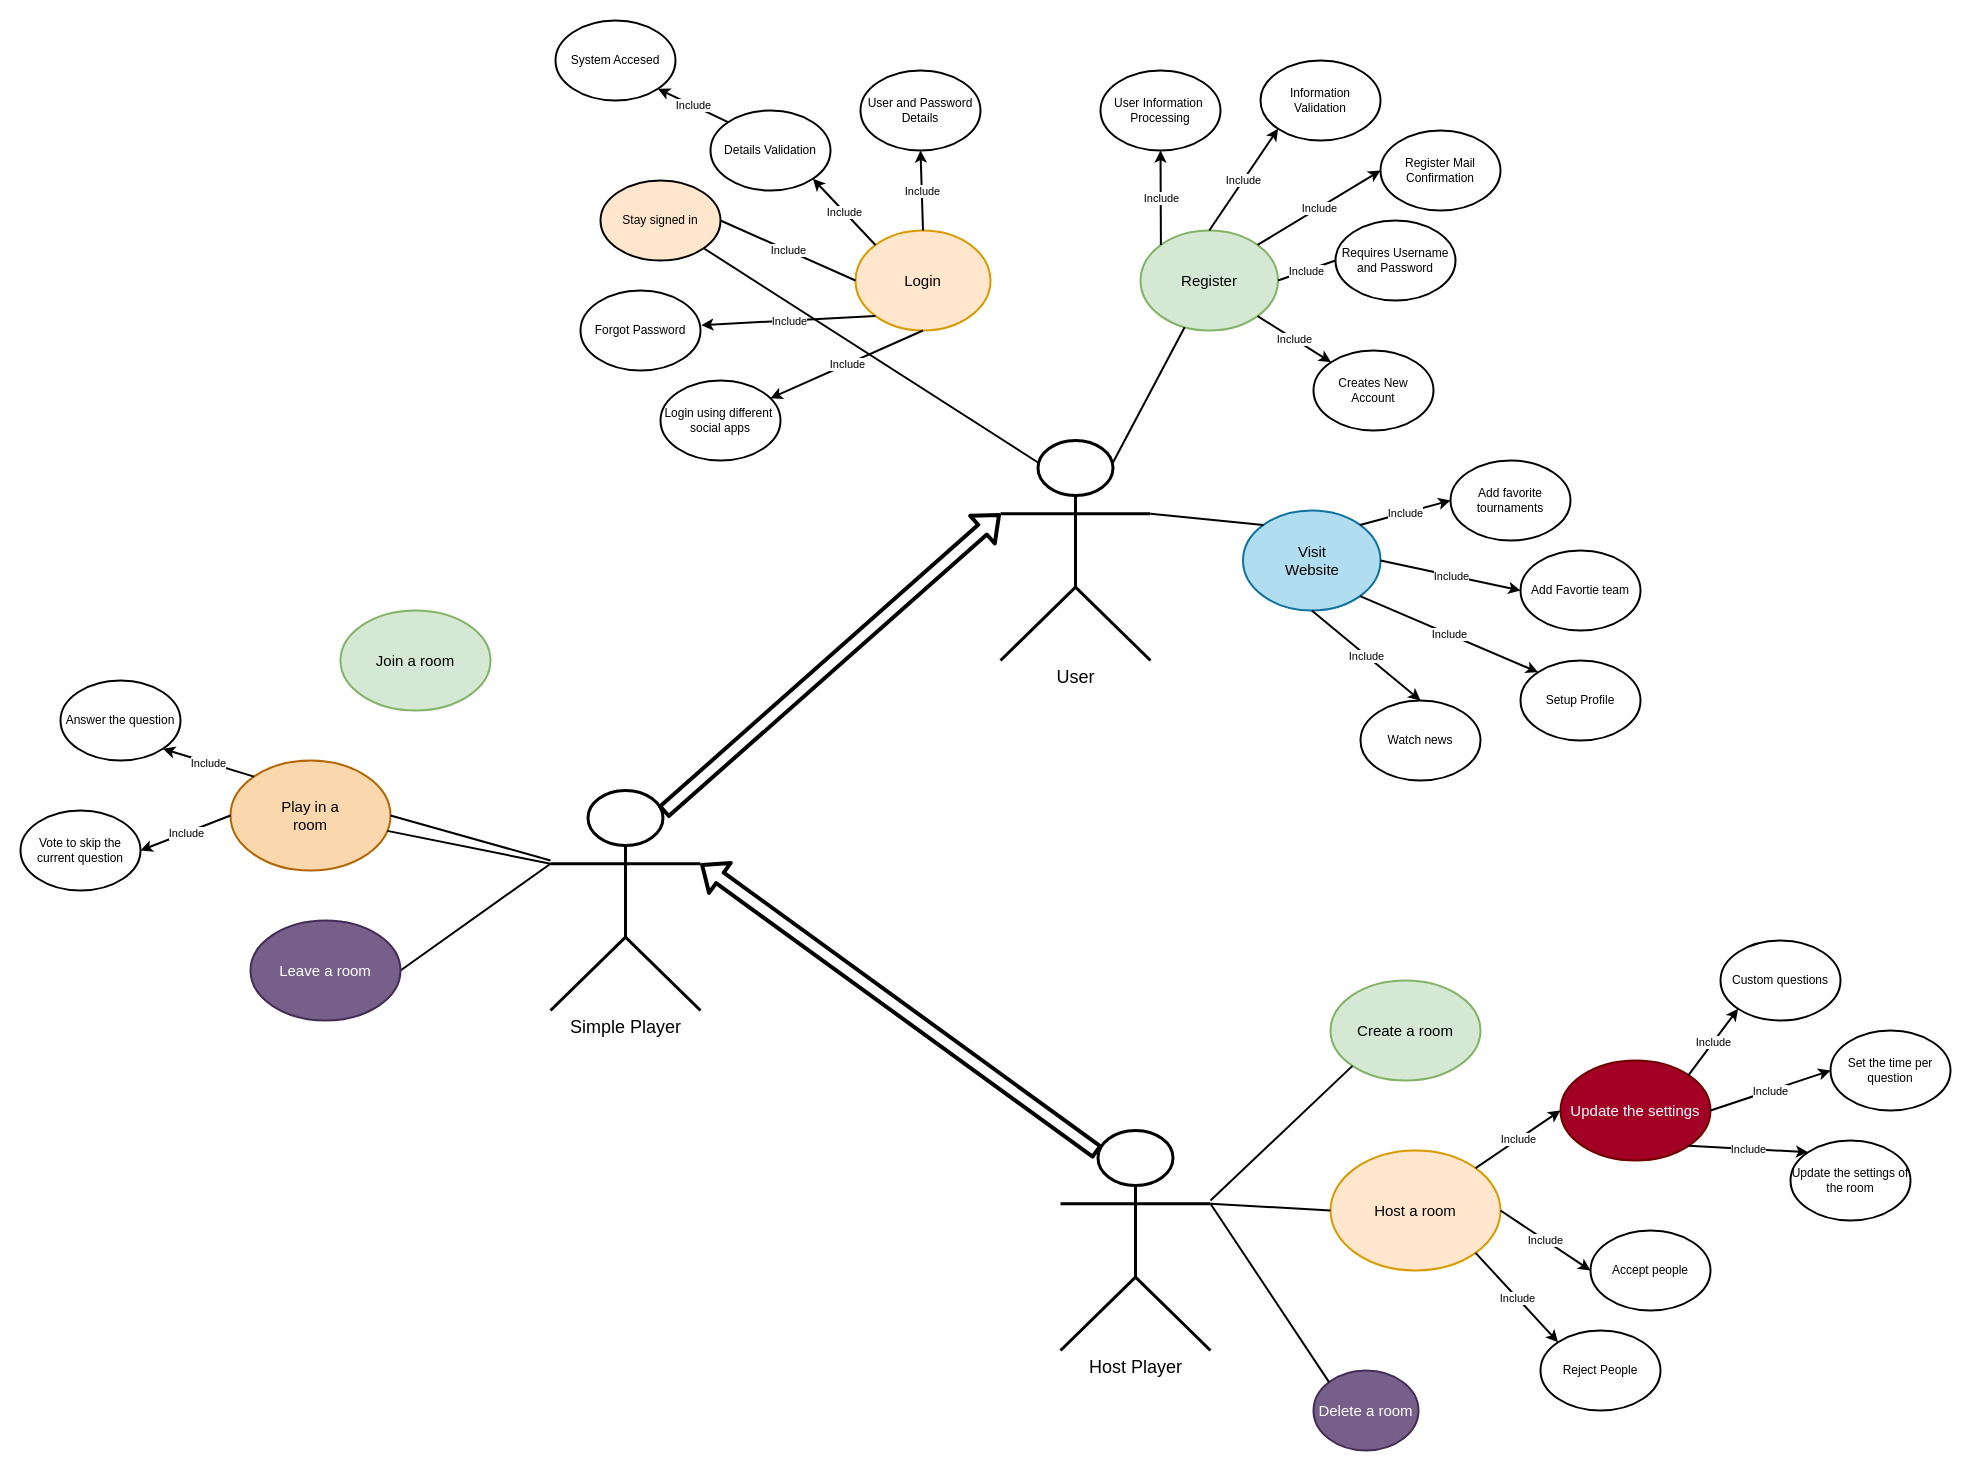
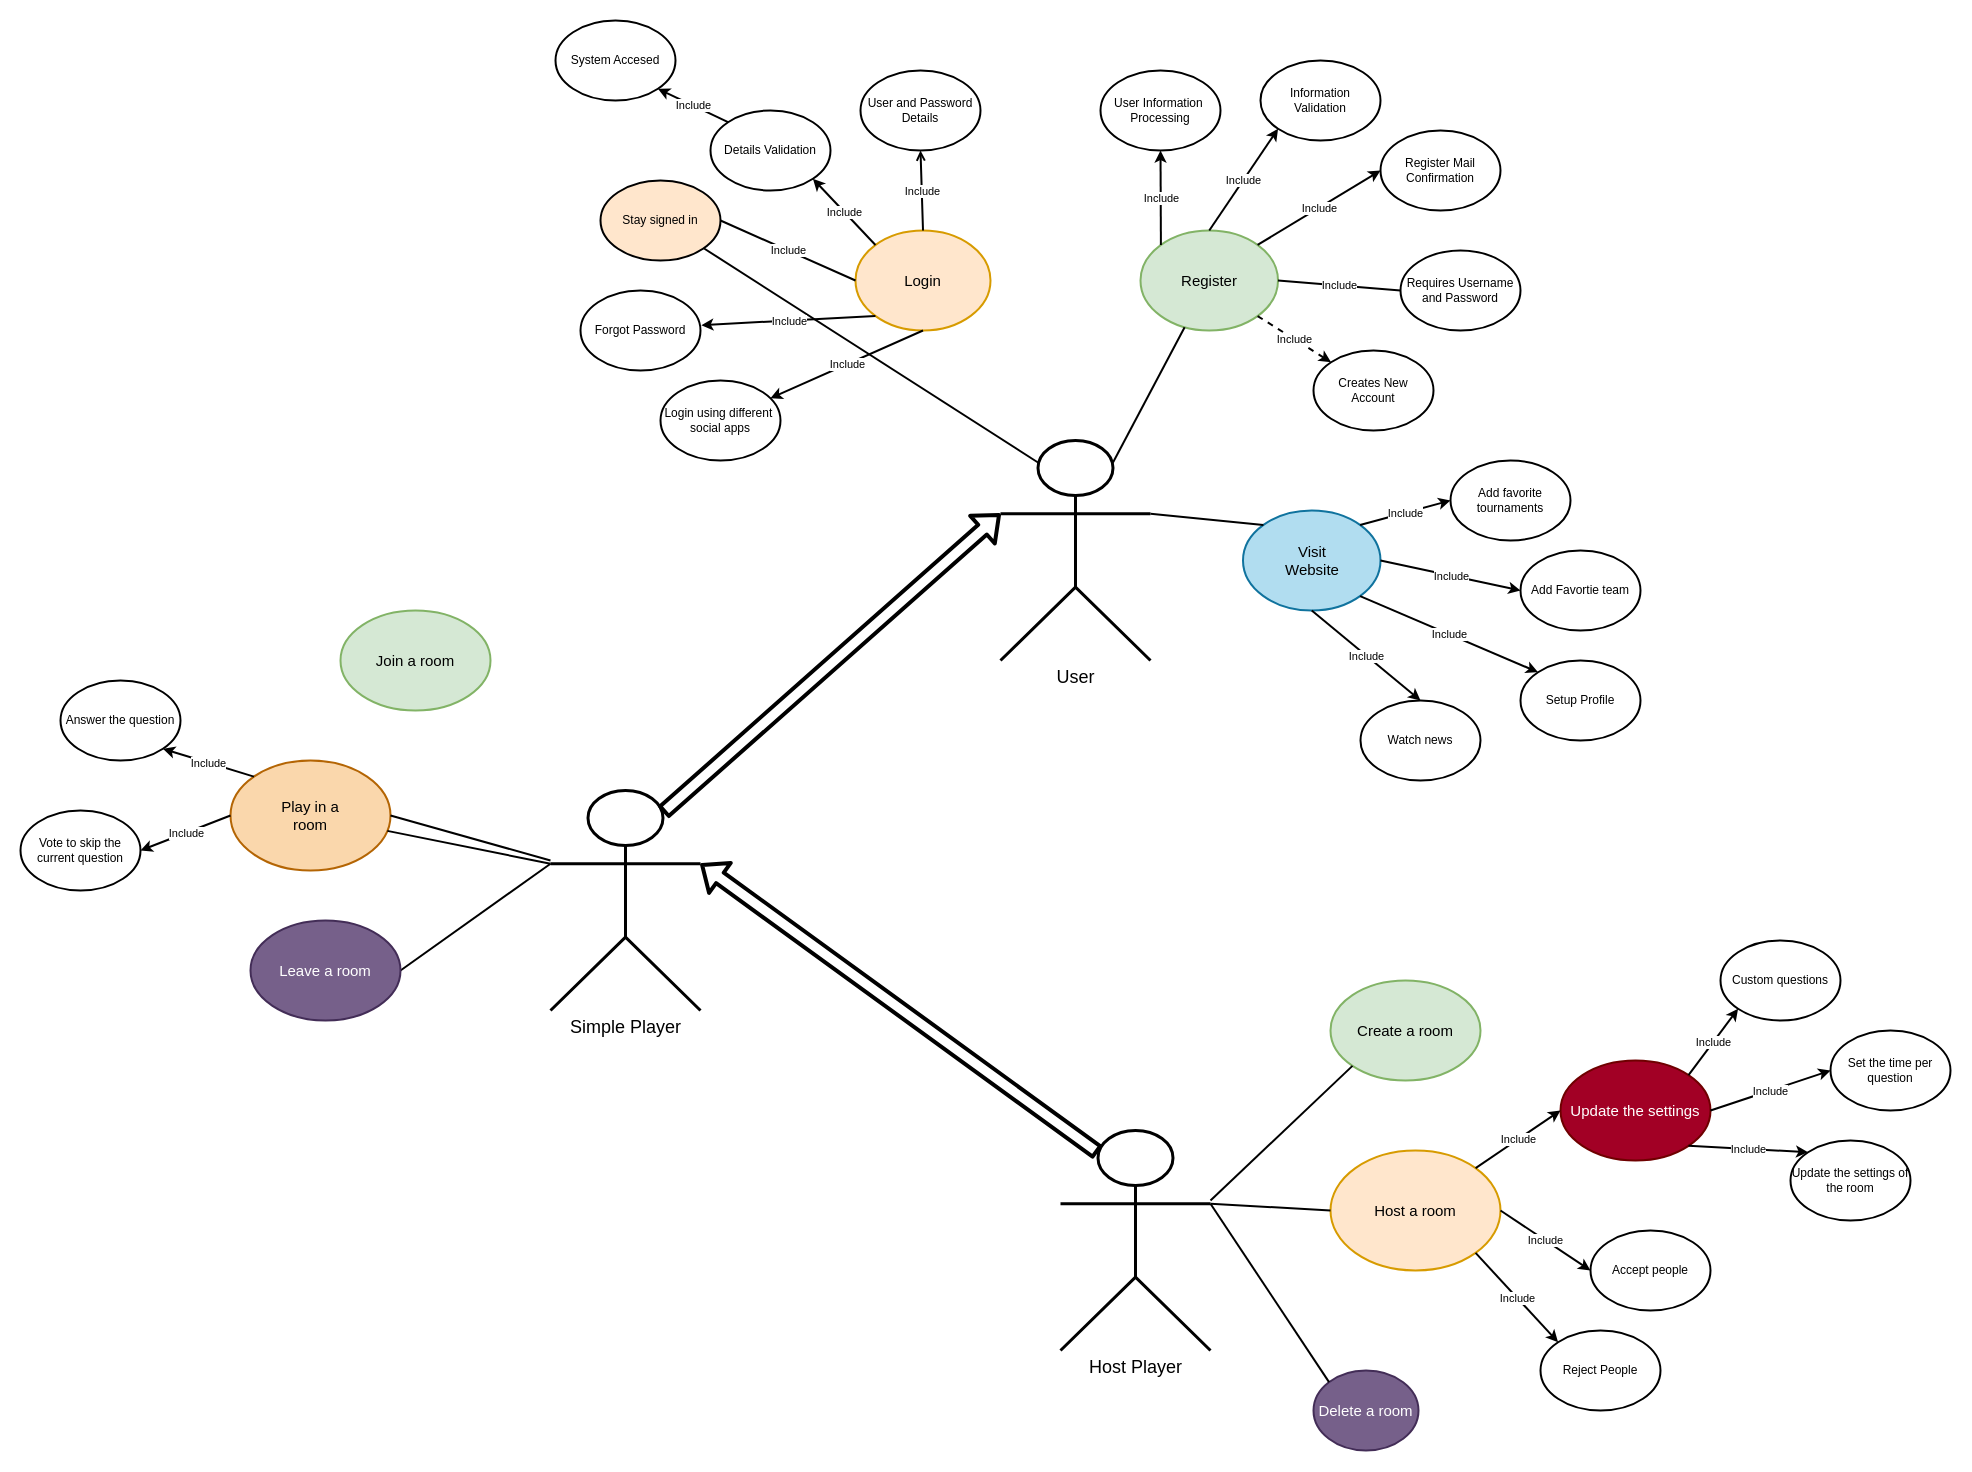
edge "Login" -> "User and Password Details": arrowhead classic -> open
node "Requires Username and Password": moved (1396, 261) -> (1461, 291)
edge "Register" -> "Creates New Account": style solid -> dashed
